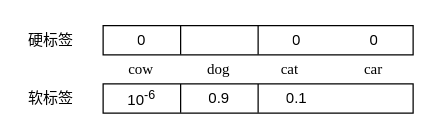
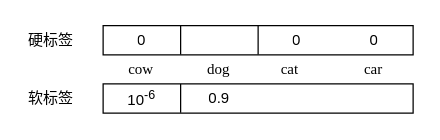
node "0.1": removed
